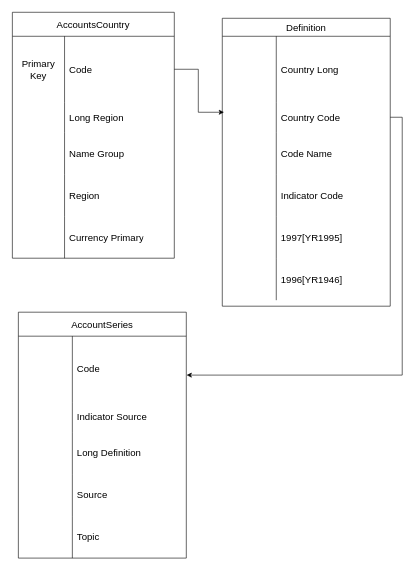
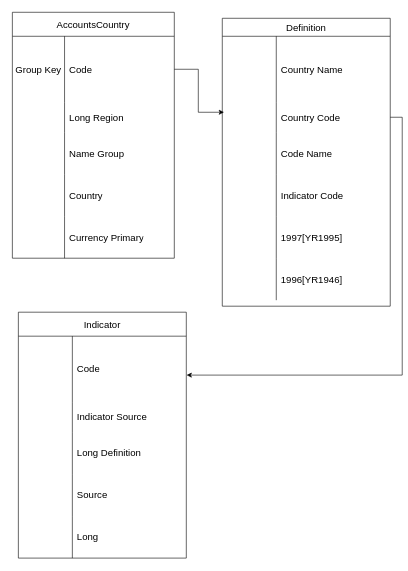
node "Primary Key": label "Primary Key" -> "Group Key"
node "Country Long": label "Country Long" -> "Country Name"
node "Region": label "Region" -> "Country"
node "AccountSeries": label "AccountSeries" -> "Indicator"
node "Topic": label "Topic" -> "Long"
